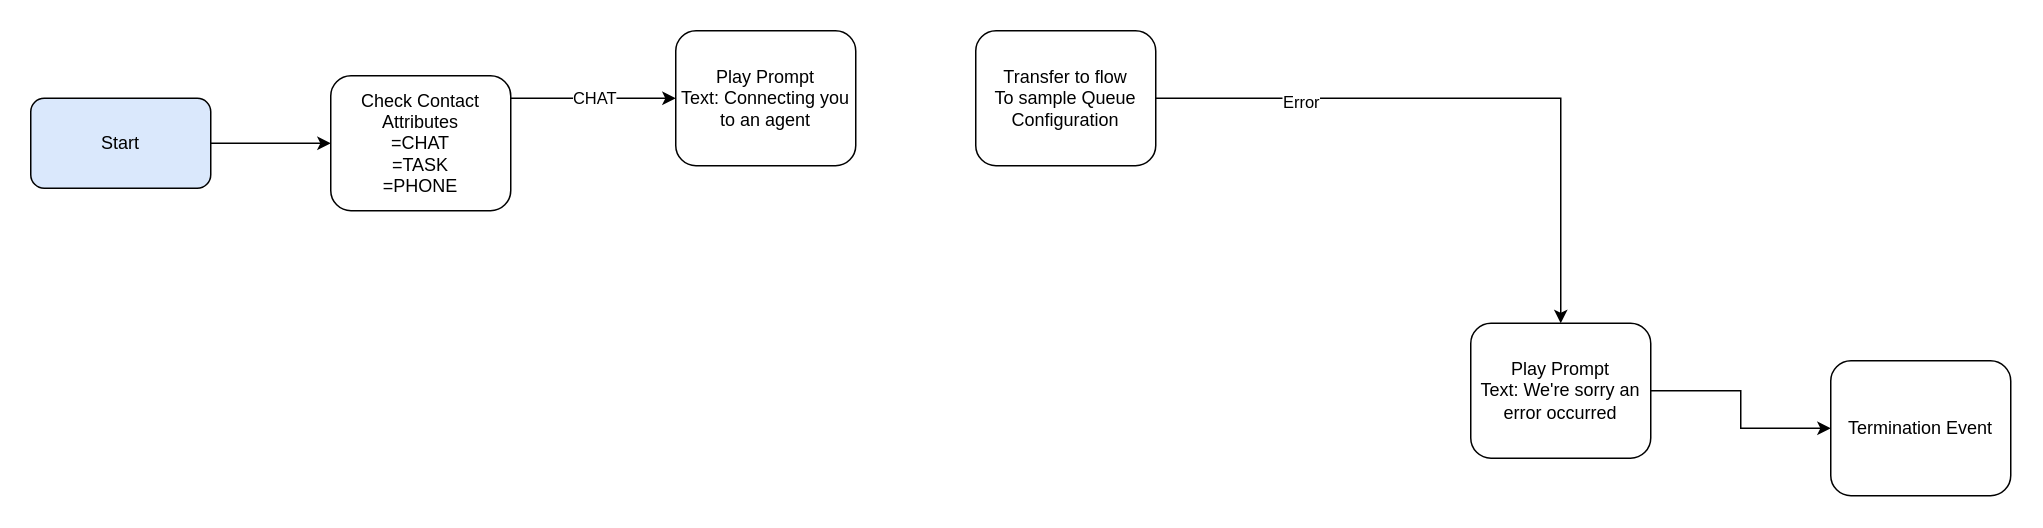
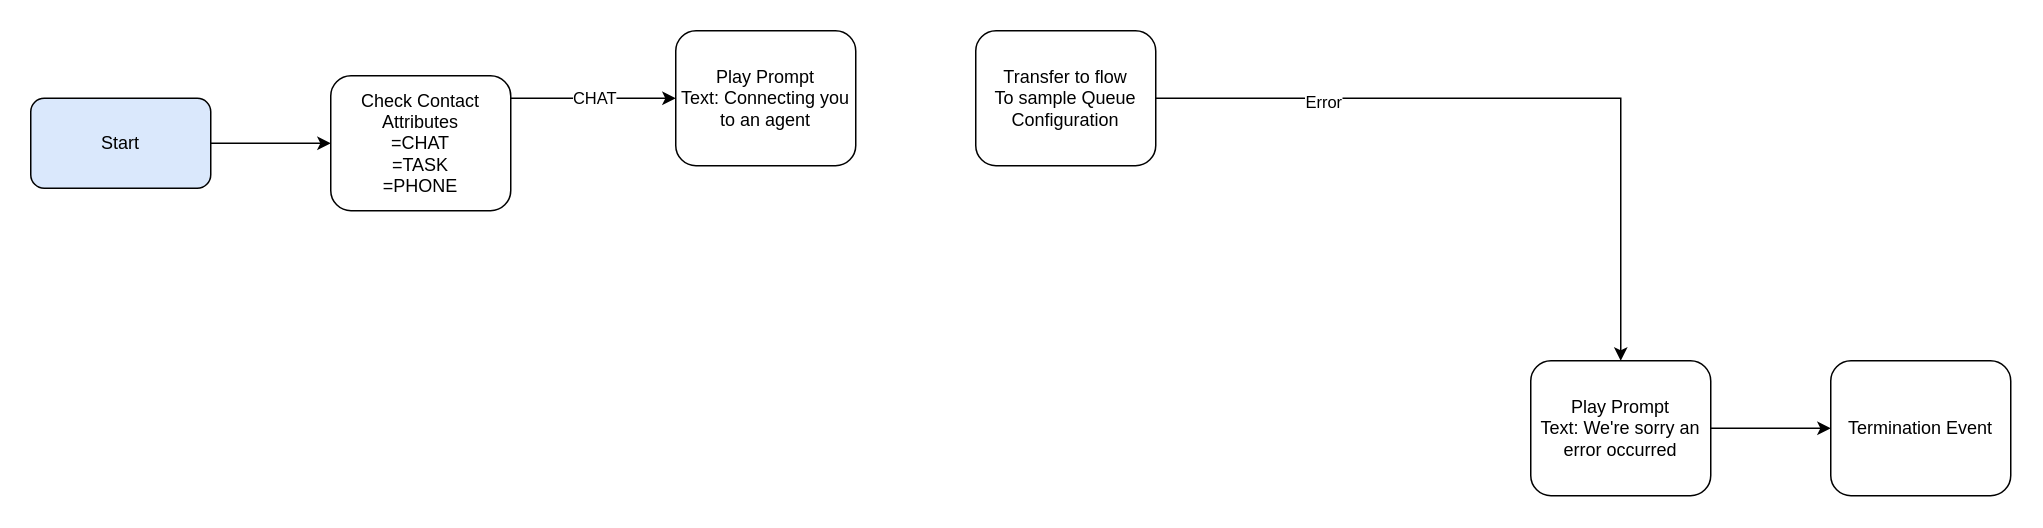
node "Play Prompt Text: We're sorry an error occurred": moved (1561, 391) -> (1621, 428)
